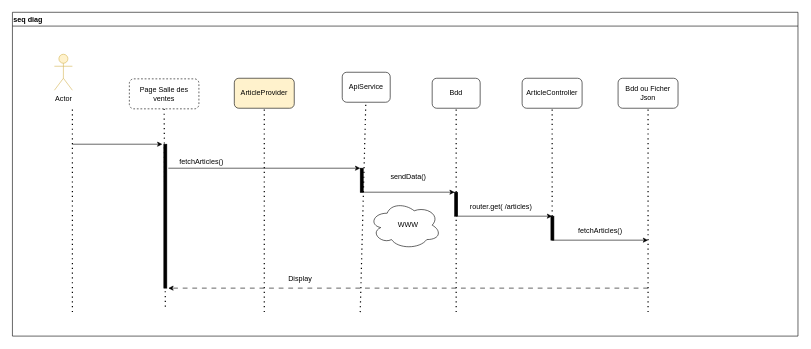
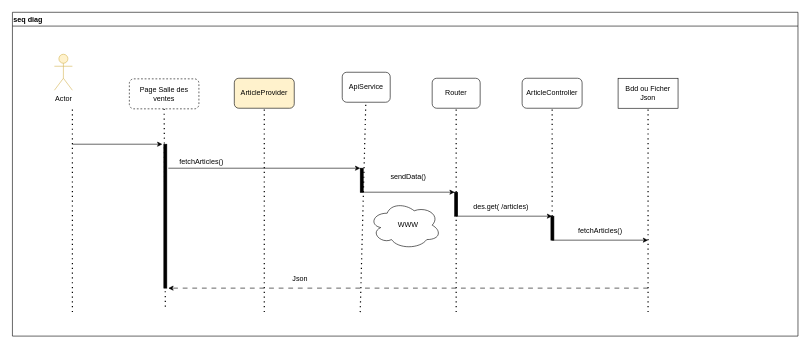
node "Bdd": label "Bdd" -> "Router"
node "Bdd ou Ficher Json": shape rounded rectangle -> rectangle
node "router.get( /articles)": label "router.get( /articles)" -> "des.get( /articles)"
node "Display": label "Display" -> "Json"
